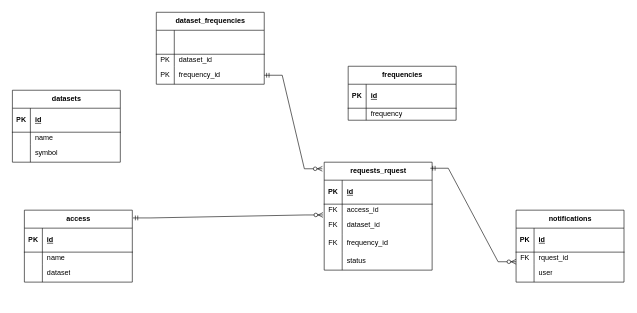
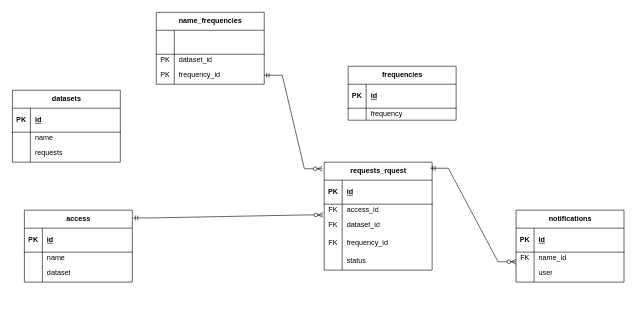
node "dataset_frequencies": label "dataset_frequencies" -> "name_frequencies"
node "symbol": label "symbol" -> "requests"
node "rquest_id": label "rquest_id" -> "name_id"
